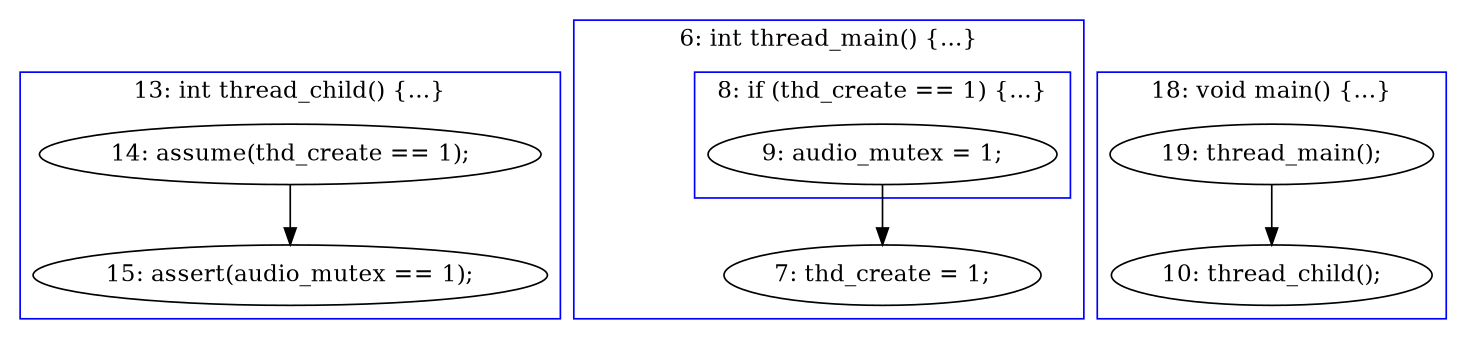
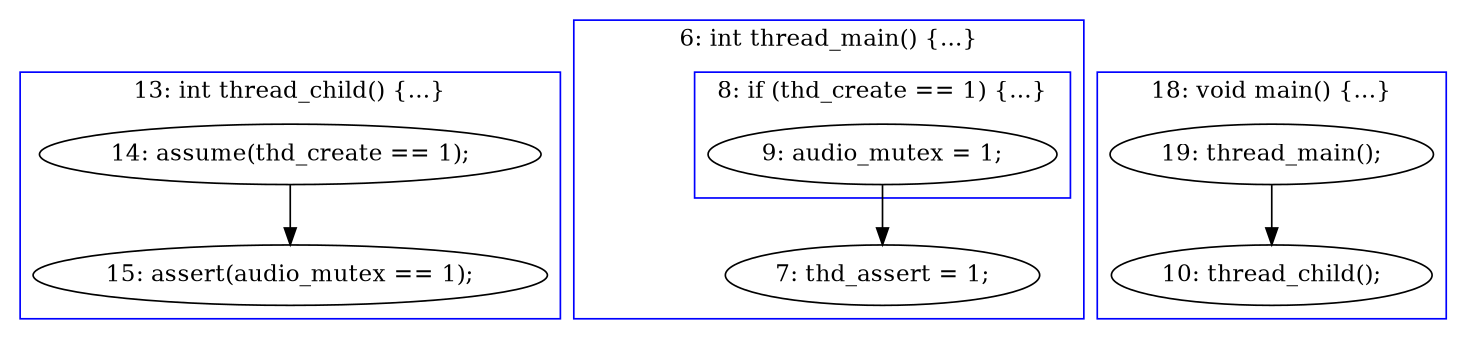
node "7: thd_create = 1;": label "7: thd_create = 1;" -> "7: thd_assert = 1;"
